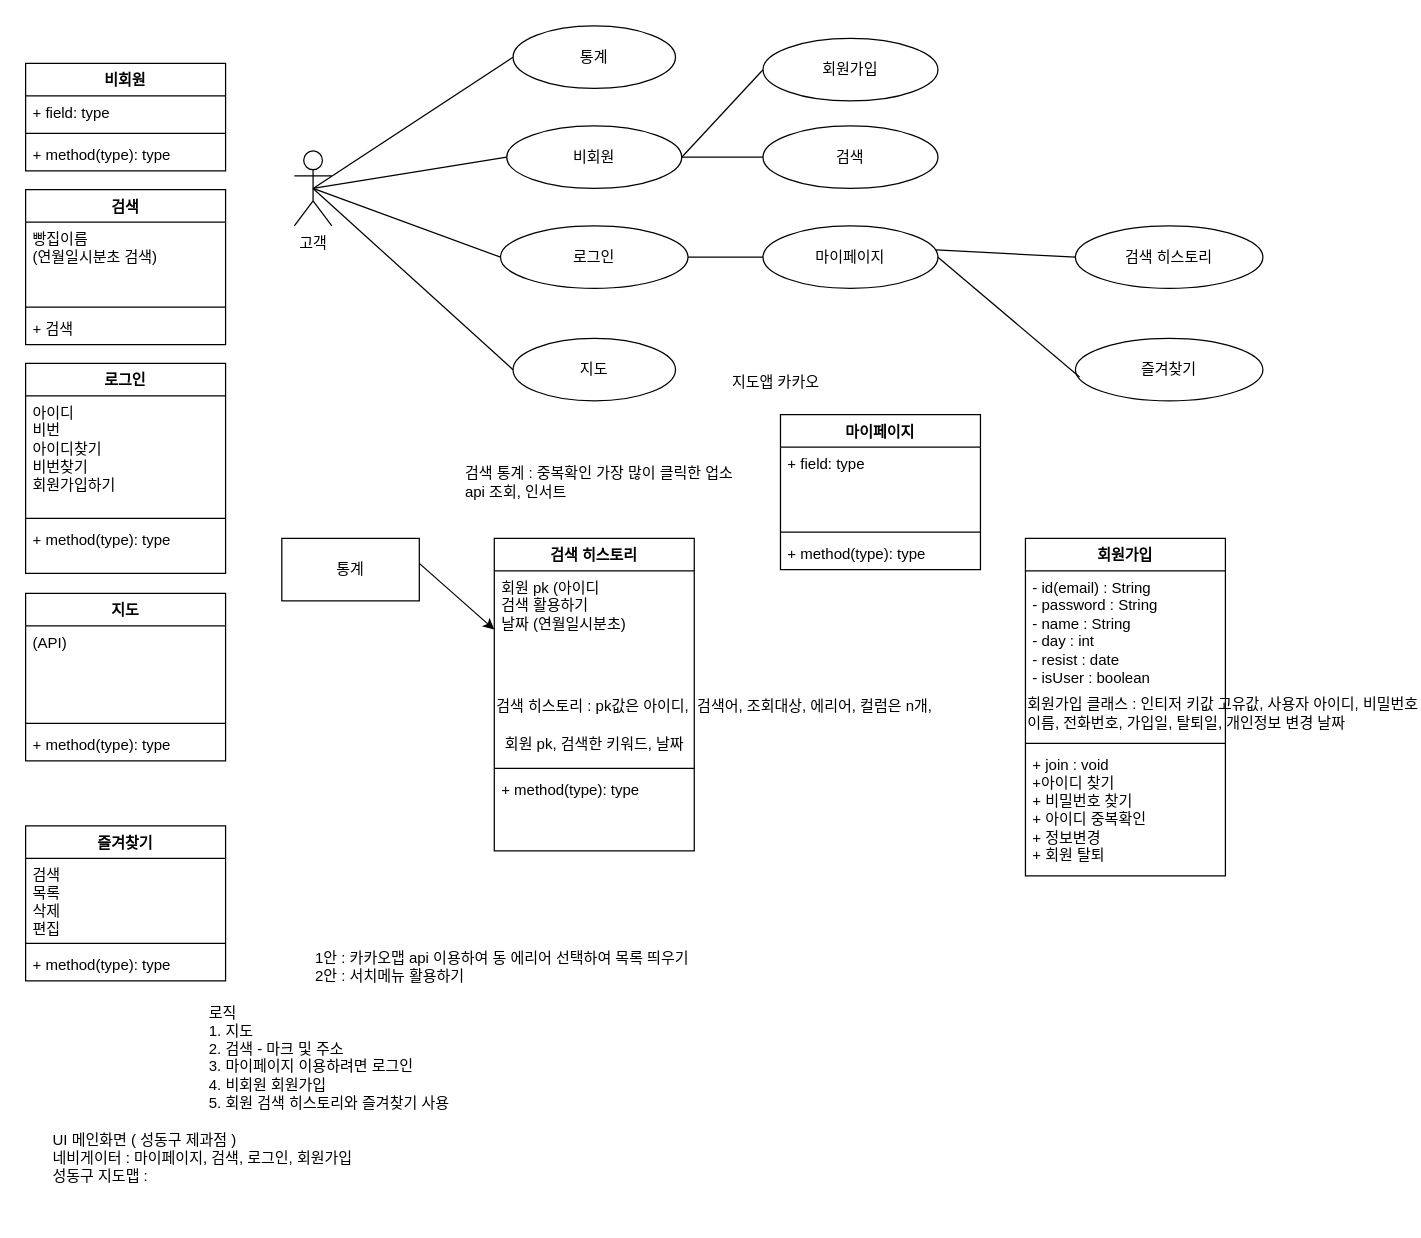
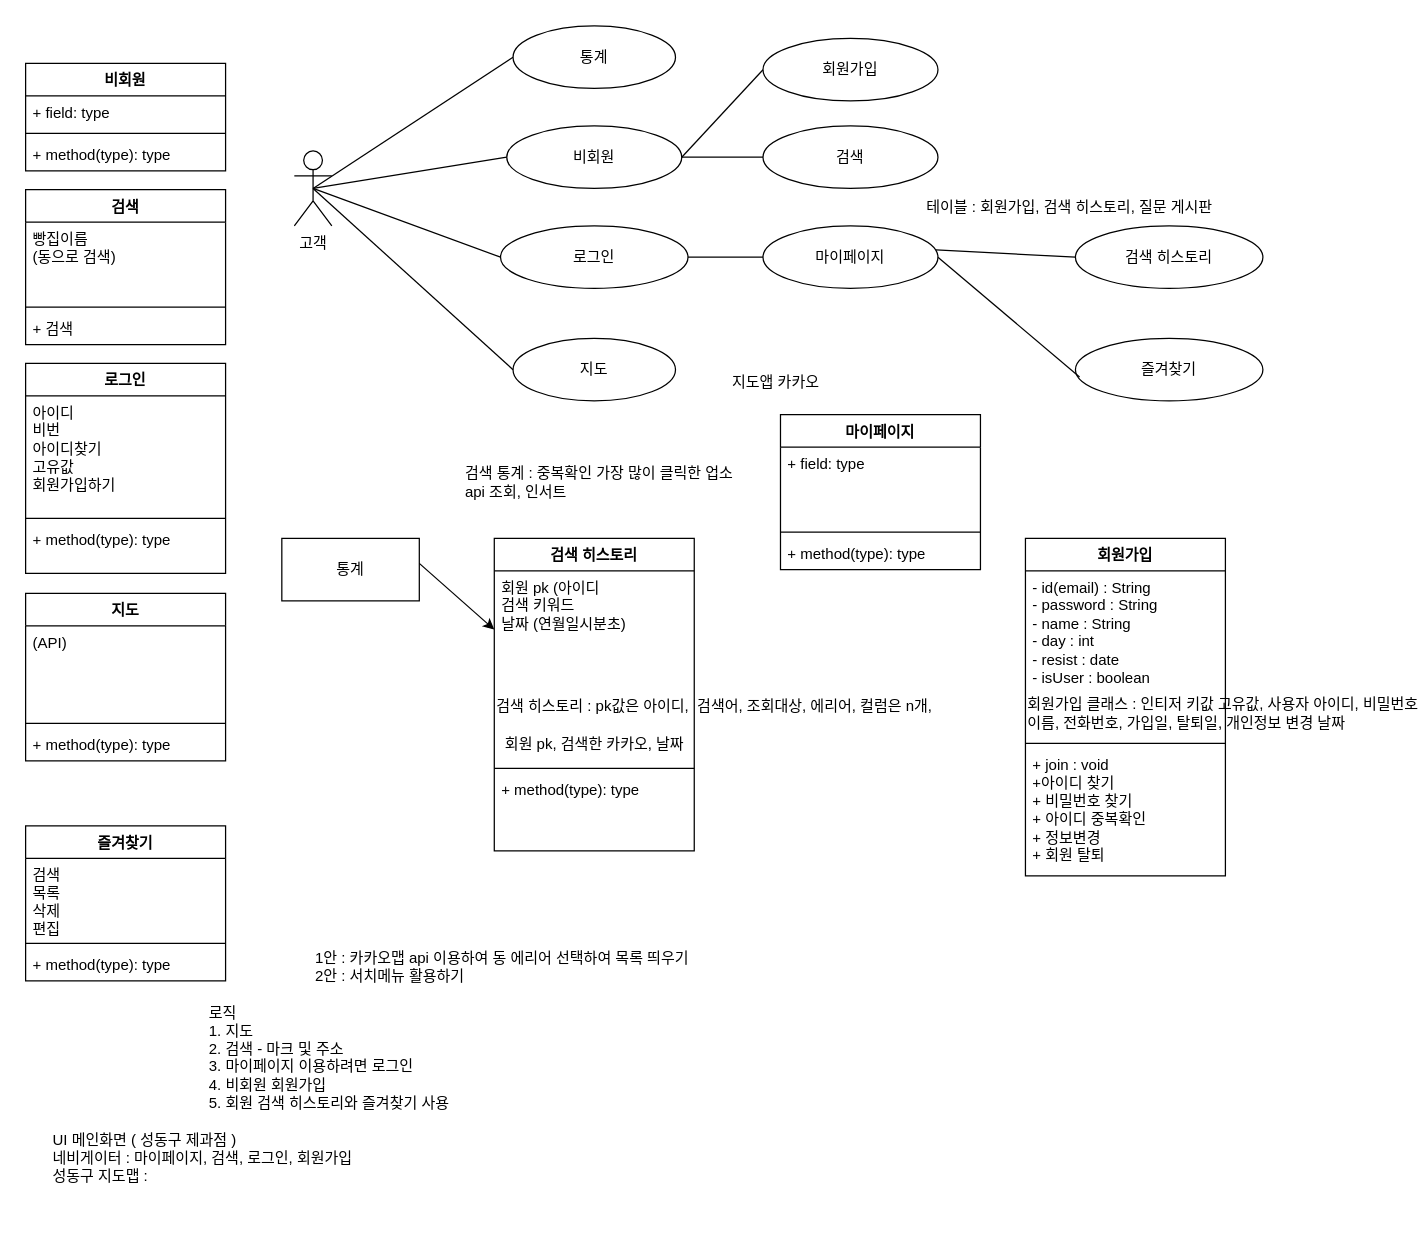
node "테이블 : 회원가입, 검색 히스토리, 질문 게시판": added
node "빵집이름 (연월일시분초 검색)": label "빵집이름 (연월일시분초 검색)" -> "빵집이름 (동으로 검색)"
node "아이디 비번 아이디찾기 비번찾기 회원가입하기": label "아이디 비번 아이디찾기 비번찾기 회원가입하기" -> "아이디 비번 아이디찾기 고유값 회원가입하기"
node "회원 pk (아이디 검색 활용하기 날짜 (연월일시분초)": label "회원 pk (아이디 검색 활용하기 날짜 (연월일시분초)" -> "회원 pk (아이디 검색 키워드 날짜 (연월일시분초)"
node "회원 pk, 검색한 키워드, 날짜": label "회원 pk, 검색한 키워드, 날짜" -> "회원 pk, 검색한 카카오, 날짜"
